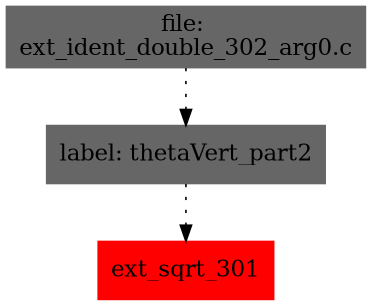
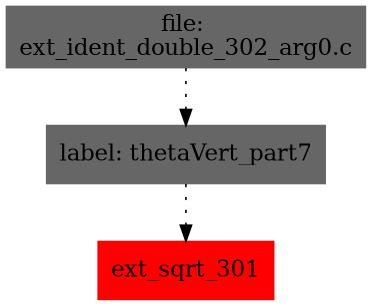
node "label: thetaVert_part2": label "label: thetaVert_part2" -> "label: thetaVert_part7"
